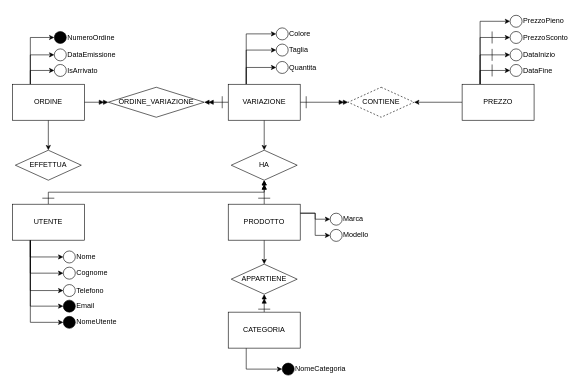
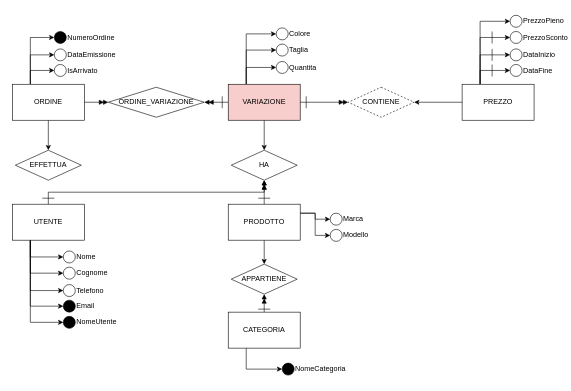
node "VARIAZIONE": fillcolor #ffffff -> #f8cecc
